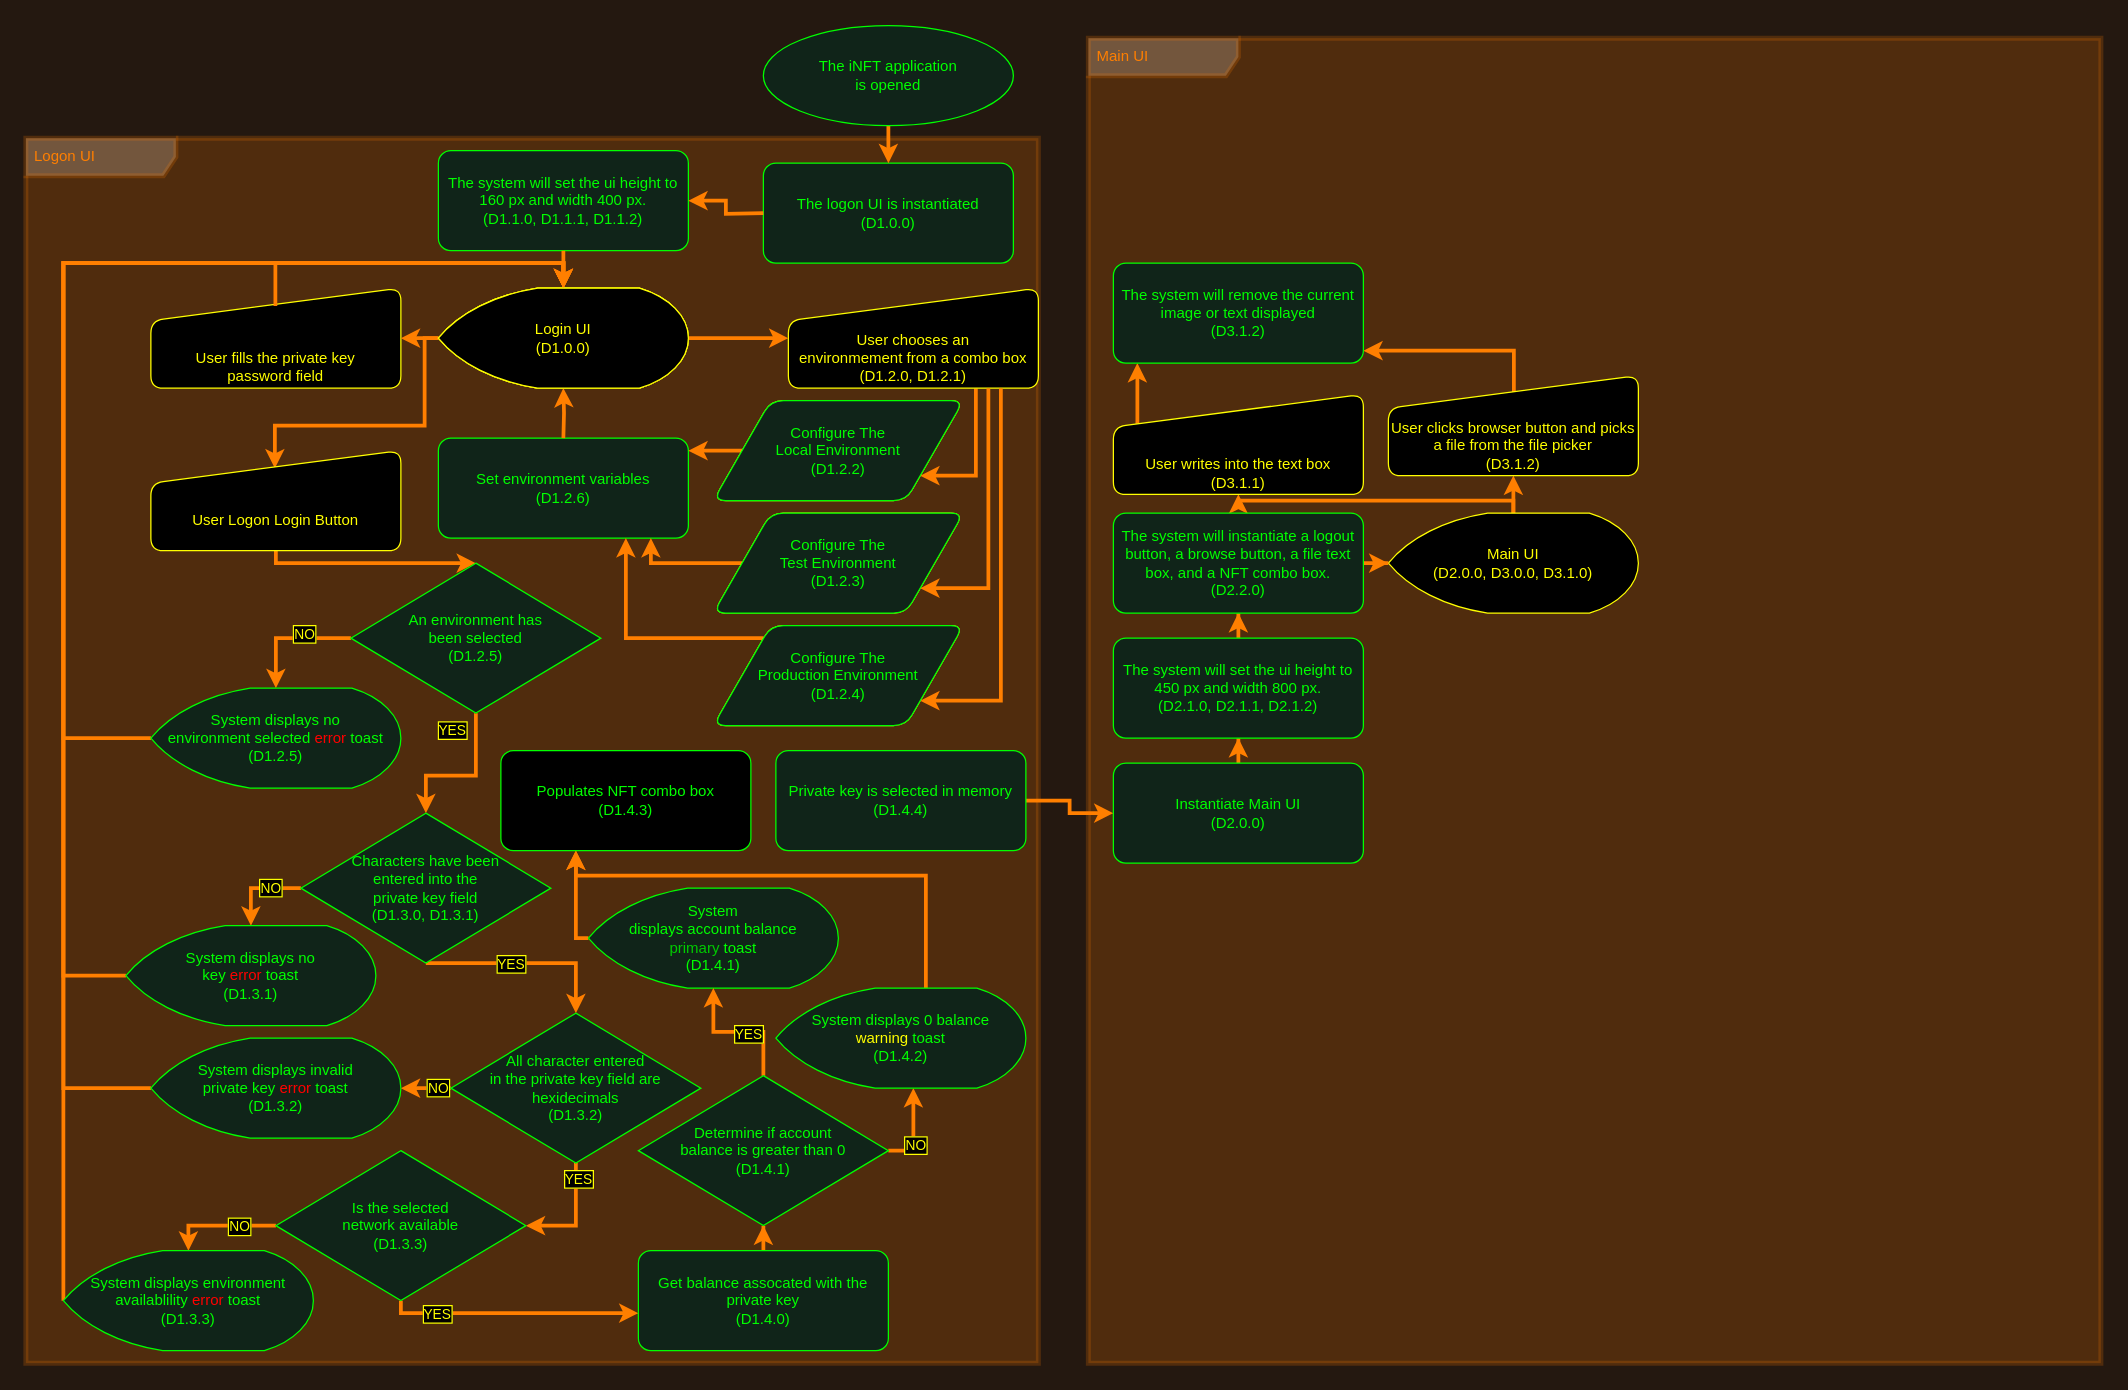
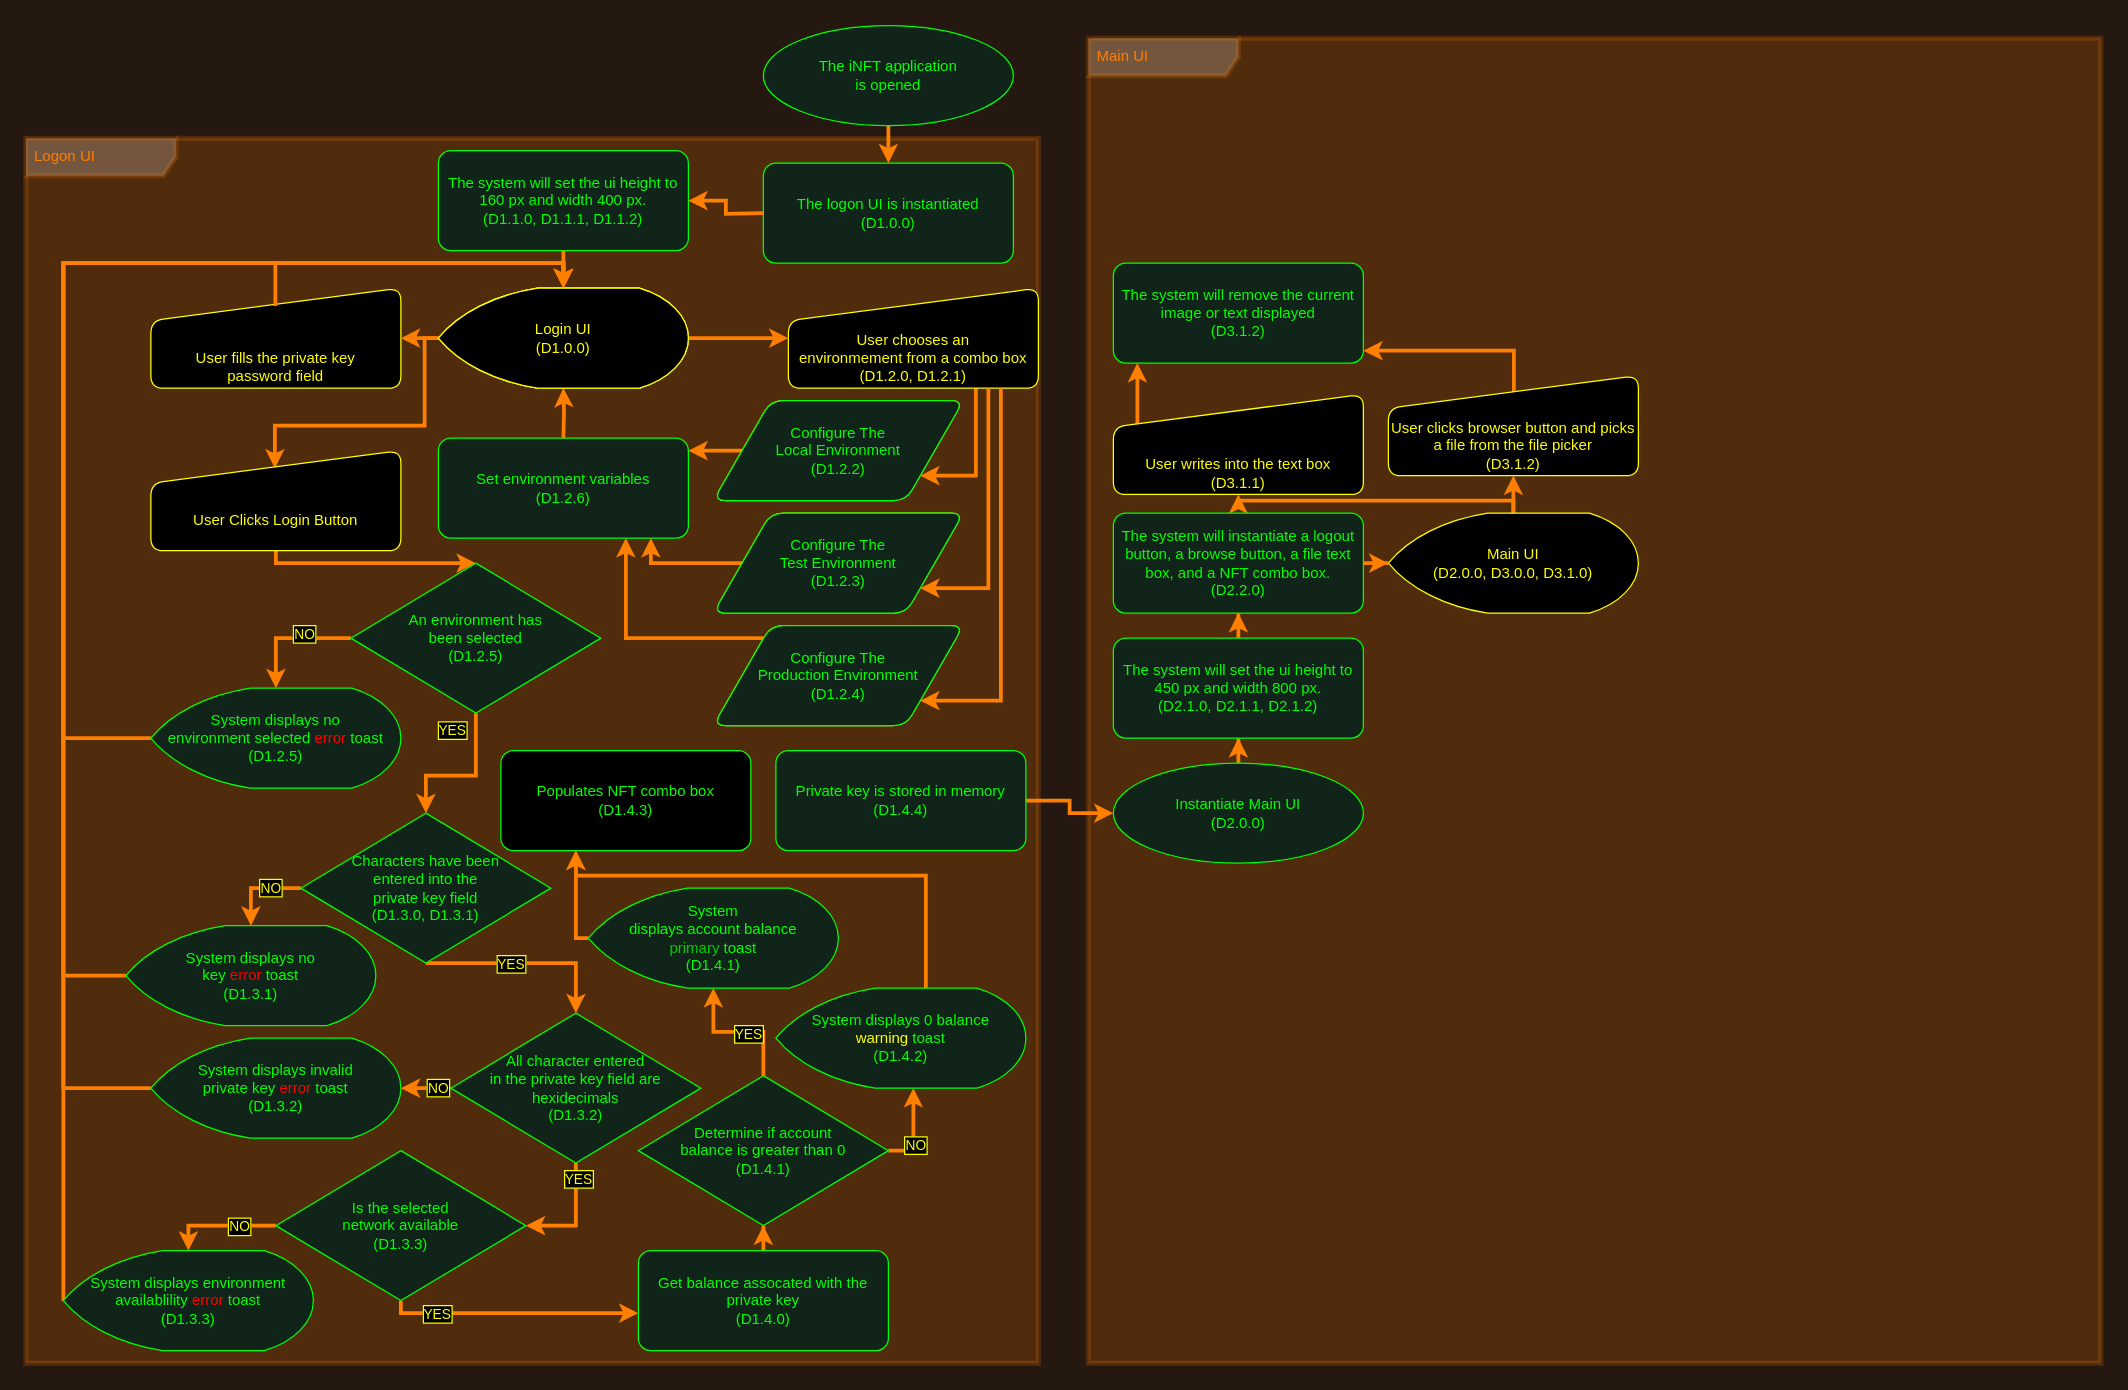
node "User Logon Login Button": label "User Logon Login Button" -> "User Clicks Login Button"
node "Private key is selected in memory (D1.4.4)": label "Private key is selected in memory (D1.4.4)" -> "Private key is stored in memory (D1.4.4)"
node "Instantiate Main UI (D2.0.0)": shape rounded rectangle -> ellipse
